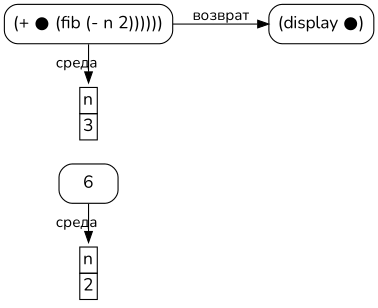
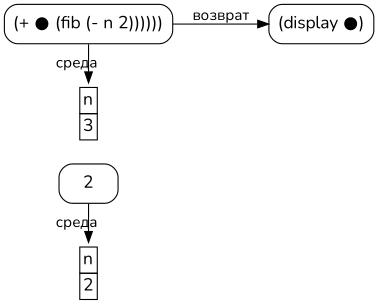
node "6": label "6" -> "2"
